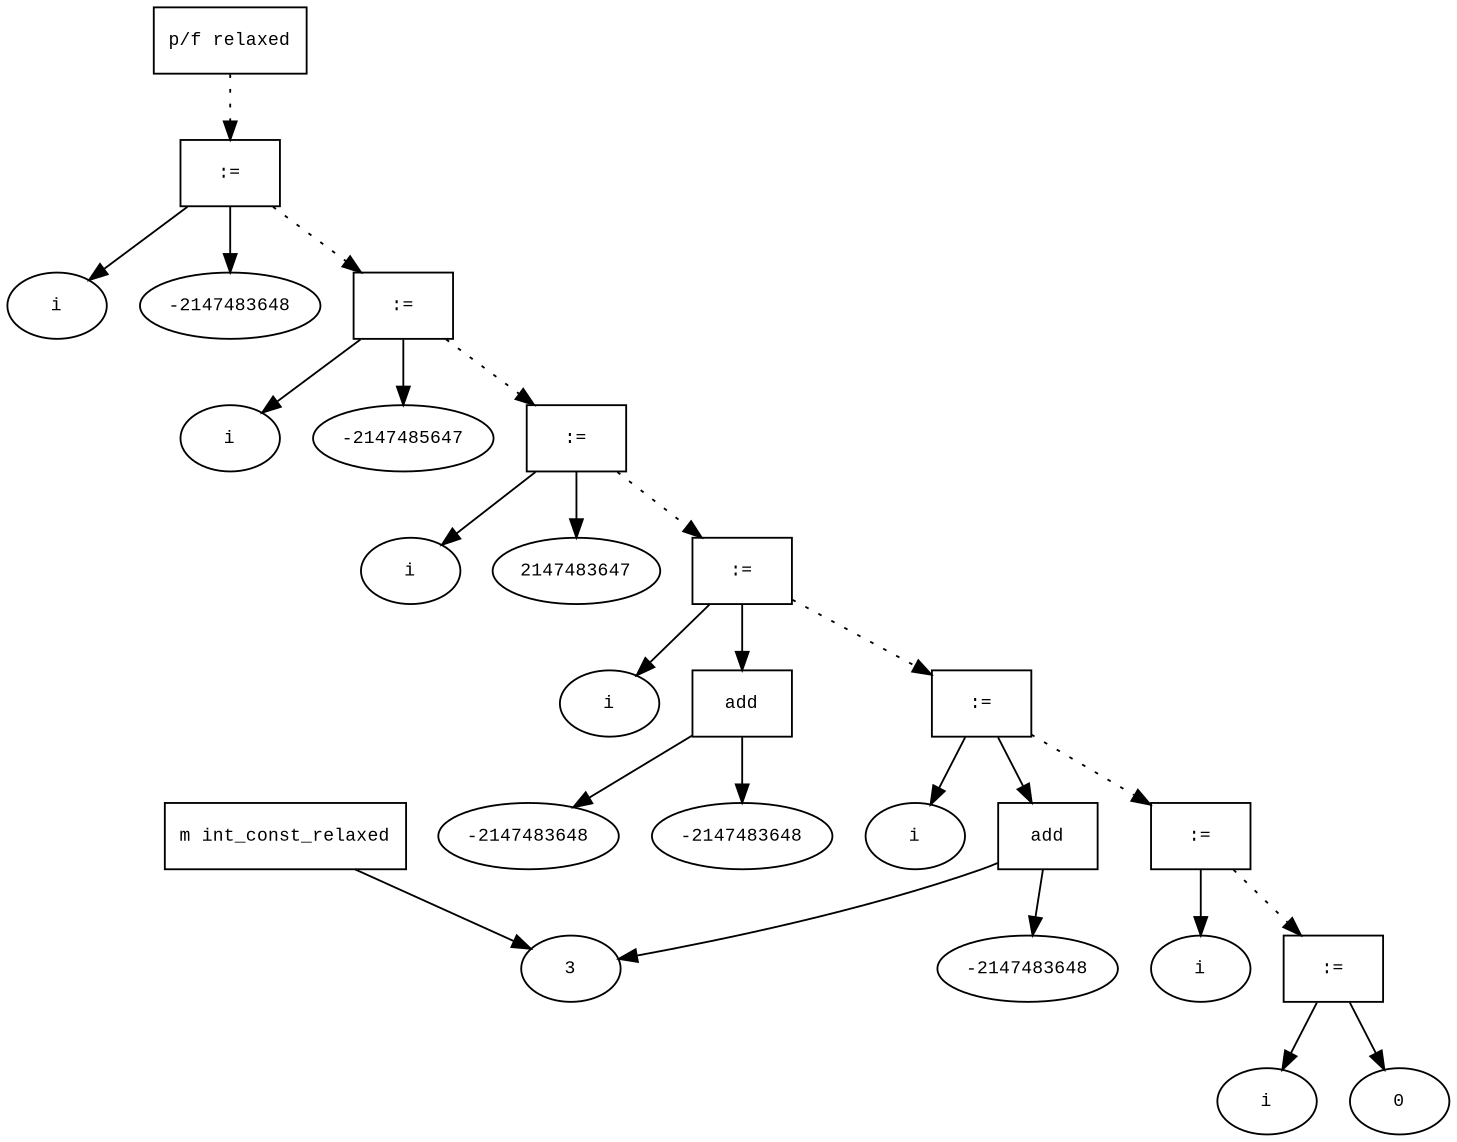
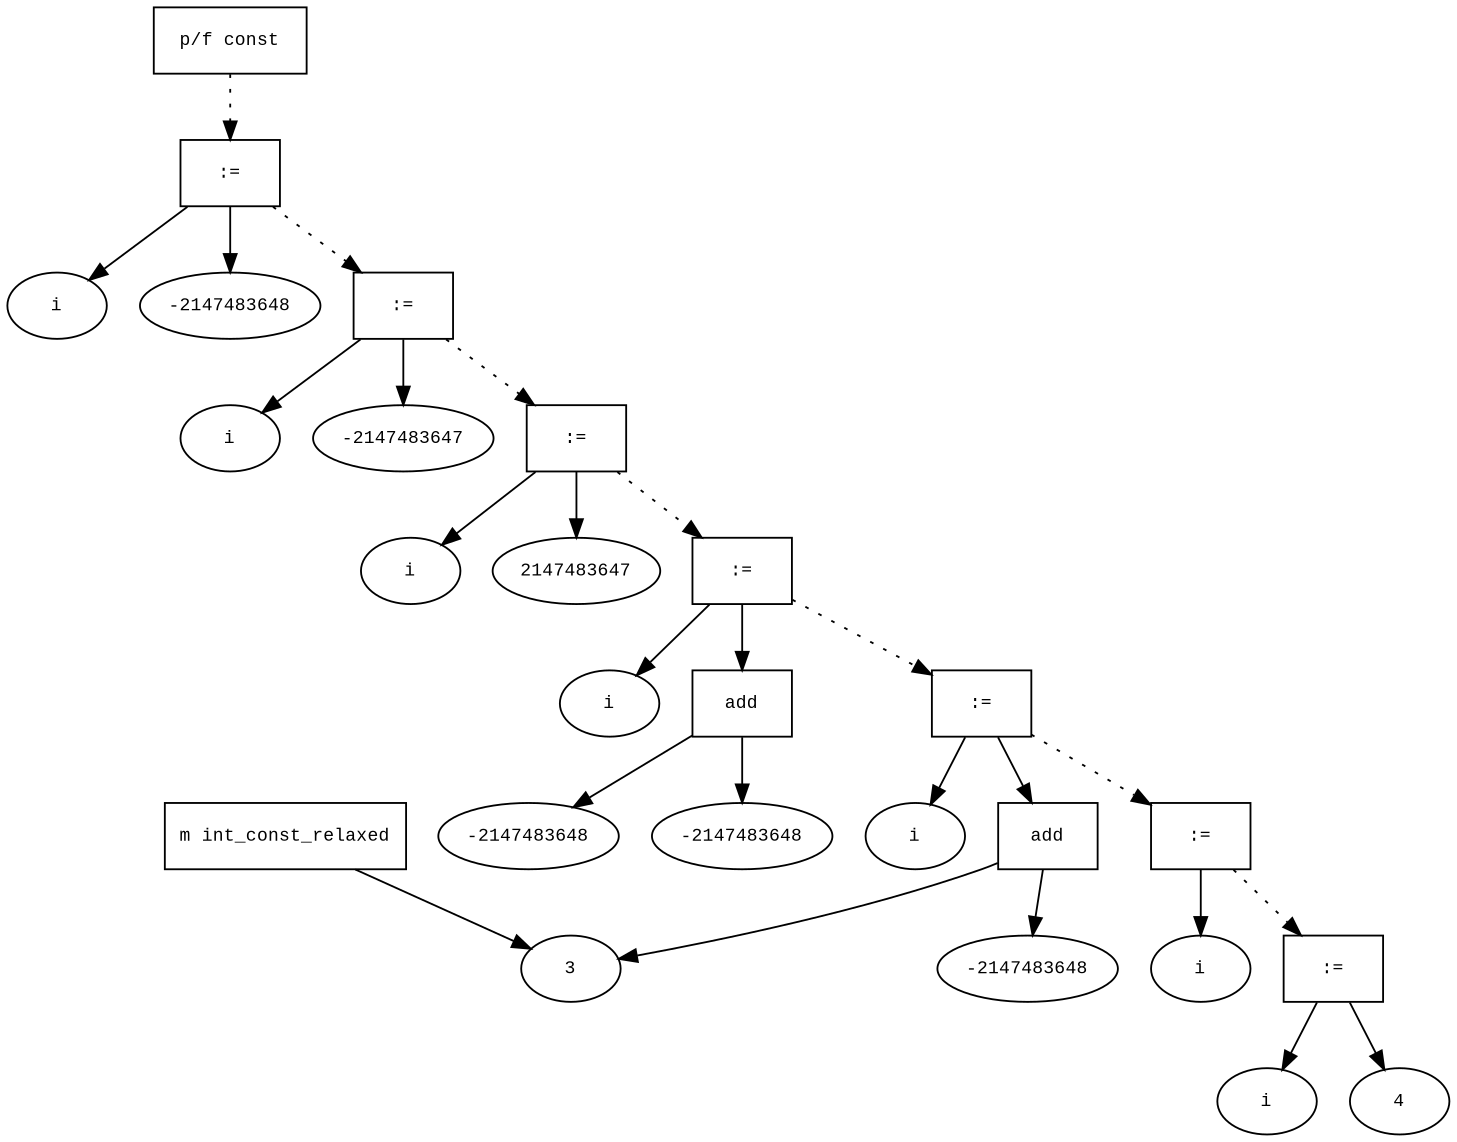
node "p/f relaxed": label "p/f relaxed" -> "p/f const"
node "-2147485647": label "-2147485647" -> "-2147483647"
node "0": label "0" -> "4"
